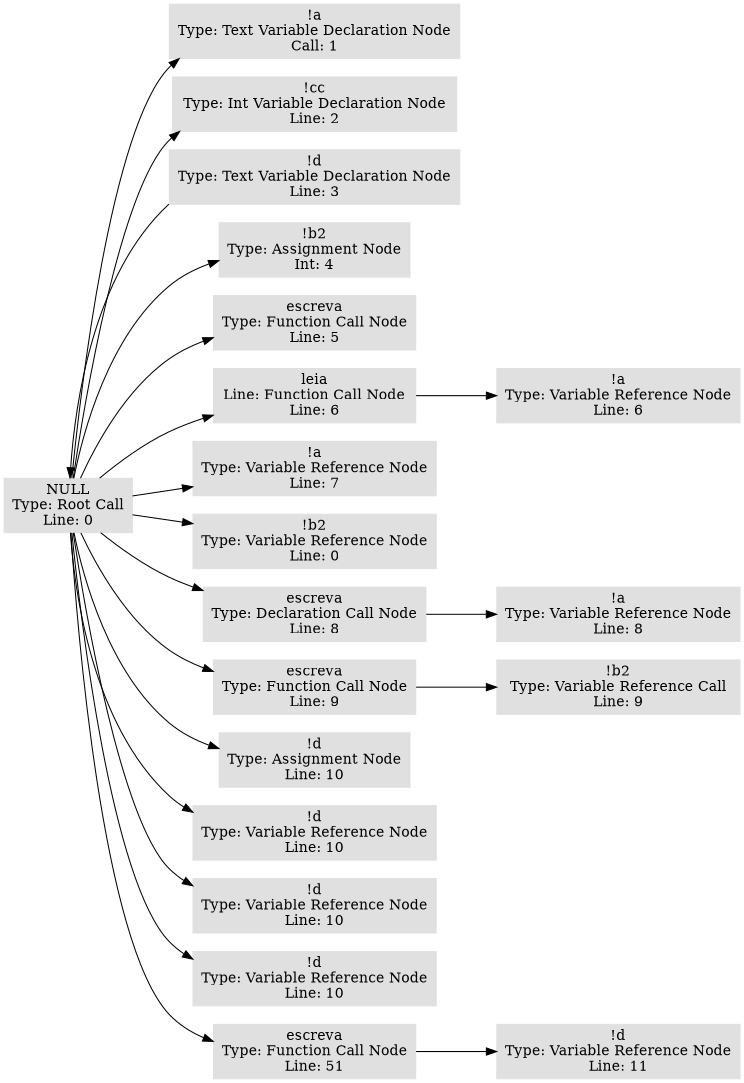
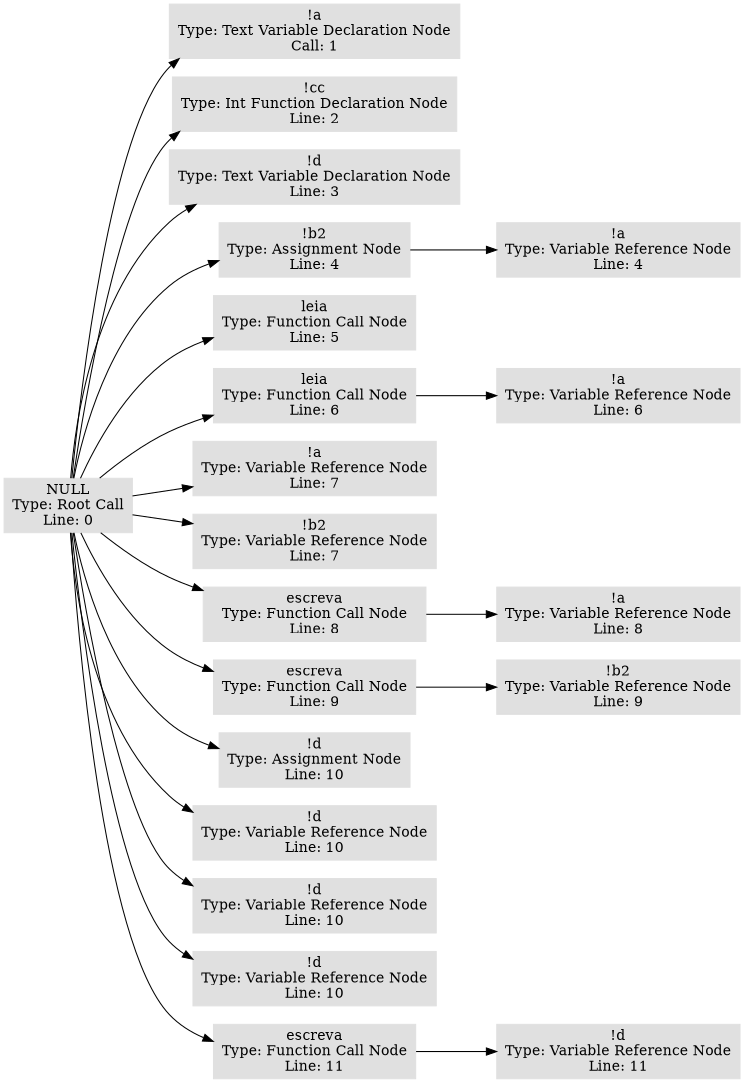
node "!cc Type: Int Variable Declaration Node Line: 2": label "!cc Type: Int Variable Declaration Node Line: 2" -> "!cc Type: Int Function Declaration Node Line: 2"
node "!b2 Type: Assignment Node Int: 4": label "!b2 Type: Assignment Node Int: 4" -> "!b2 Type: Assignment Node Line: 4"
node "!a Type: Variable Reference Node Line: 4": added
edge "!d Type: Text Variable Declaration Node Line: 3" -> "NULL Type: Root Call Line: 0": reversed
node "escreva Type: Function Call Node Line: 5": label "escreva Type: Function Call Node Line: 5" -> "leia Type: Function Call Node Line: 5"
node "leia Line: Function Call Node Line: 6": label "leia Line: Function Call Node Line: 6" -> "leia Type: Function Call Node Line: 6"
node "!b2 Type: Variable Reference Node Line: 0": label "!b2 Type: Variable Reference Node Line: 0" -> "!b2 Type: Variable Reference Node Line: 7"
node "escreva Type: Declaration Call Node Line: 8": label "escreva Type: Declaration Call Node Line: 8" -> "escreva Type: Function Call Node Line: 8"
node "!b2 Type: Variable Reference Call Line: 9": label "!b2 Type: Variable Reference Call Line: 9" -> "!b2 Type: Variable Reference Node Line: 9"
node "escreva Type: Function Call Node Line: 51": label "escreva Type: Function Call Node Line: 51" -> "escreva Type: Function Call Node Line: 11"
